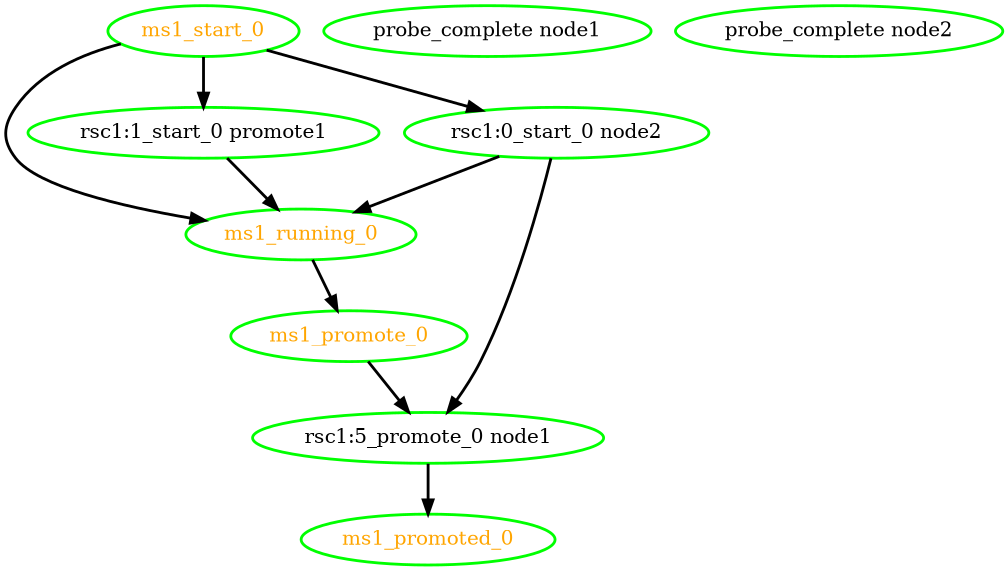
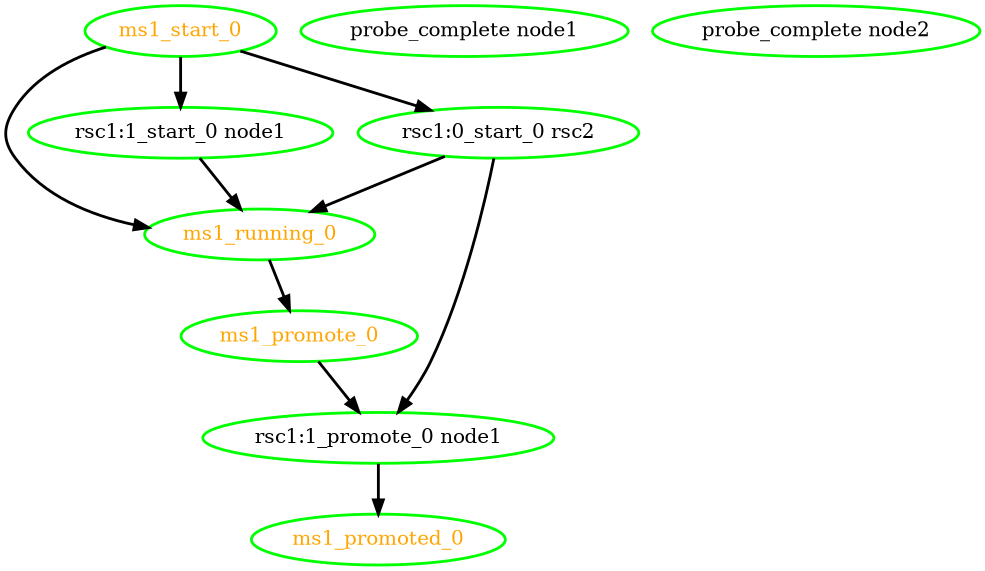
node "rsc1:1_start_0 promote1": label "rsc1:1_start_0 promote1" -> "rsc1:1_start_0 node1"
node "rsc1:0_start_0 node2": label "rsc1:0_start_0 node2" -> "rsc1:0_start_0 rsc2"
node "rsc1:5_promote_0 node1": label "rsc1:5_promote_0 node1" -> "rsc1:1_promote_0 node1"
